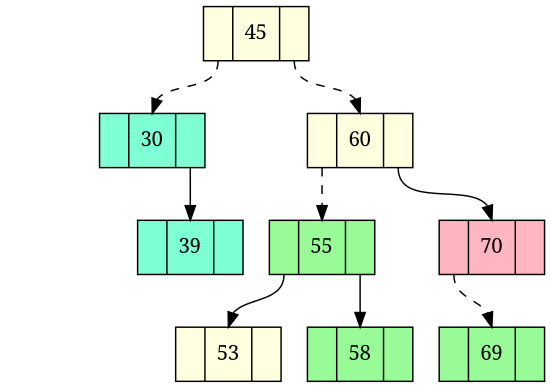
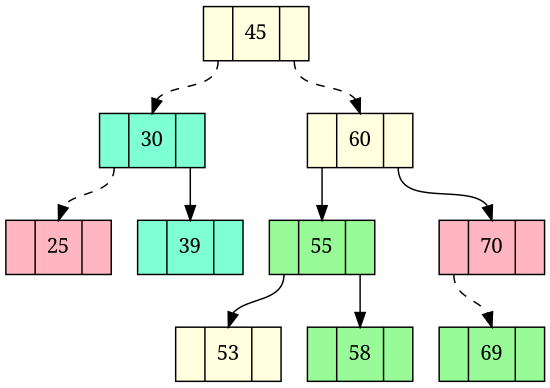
edge "60" -> "55": style dashed -> solid
node "25": added
